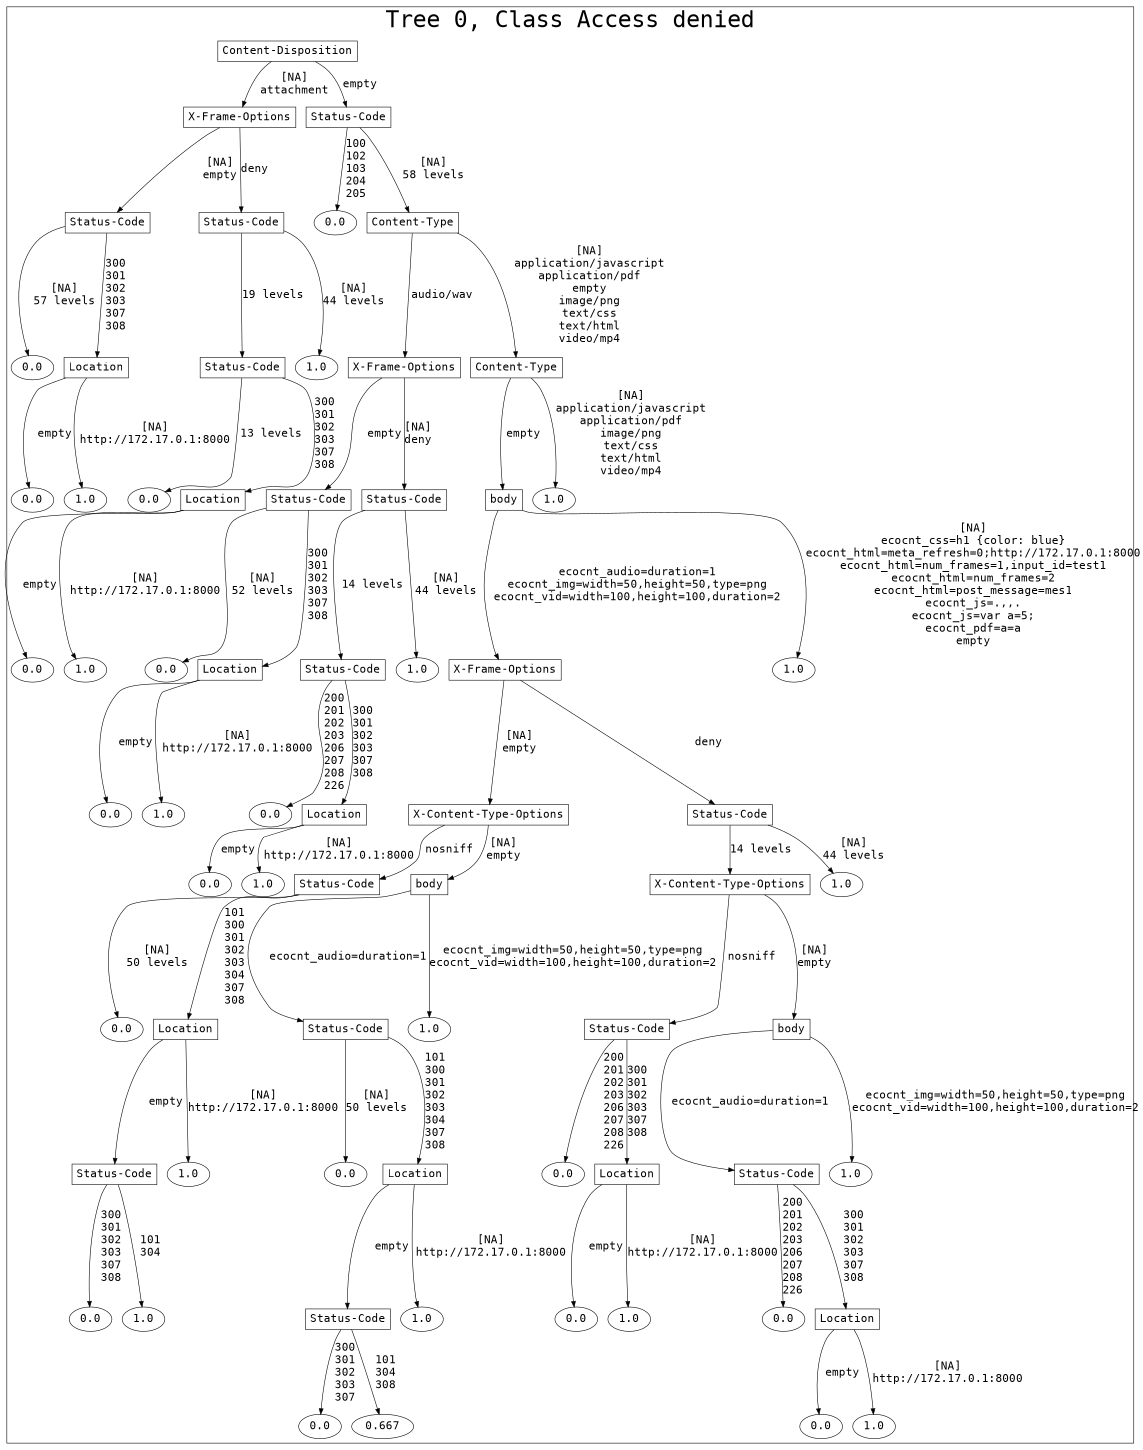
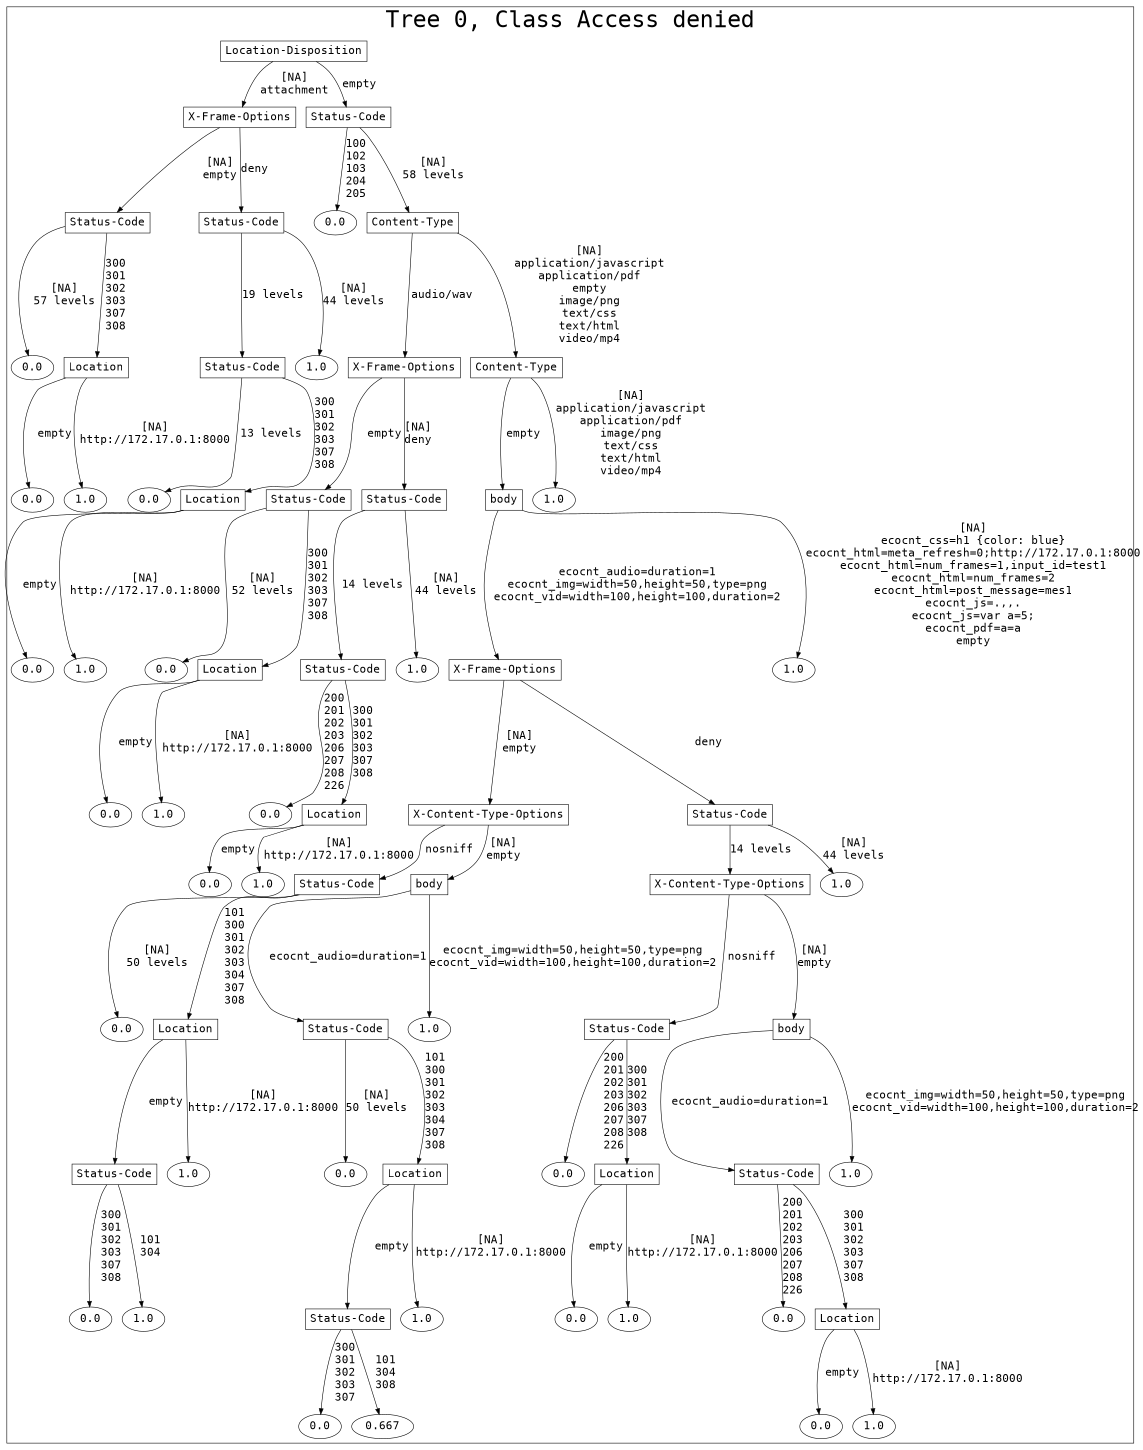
node "Content-Disposition": label "Content-Disposition" -> "Location-Disposition"
